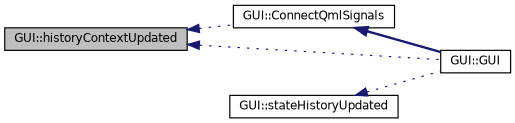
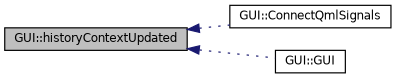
edge "GUI::GUI" -> "GUI::ConnectQmlSignals": removed
node "GUI::stateHistoryUpdated": removed
